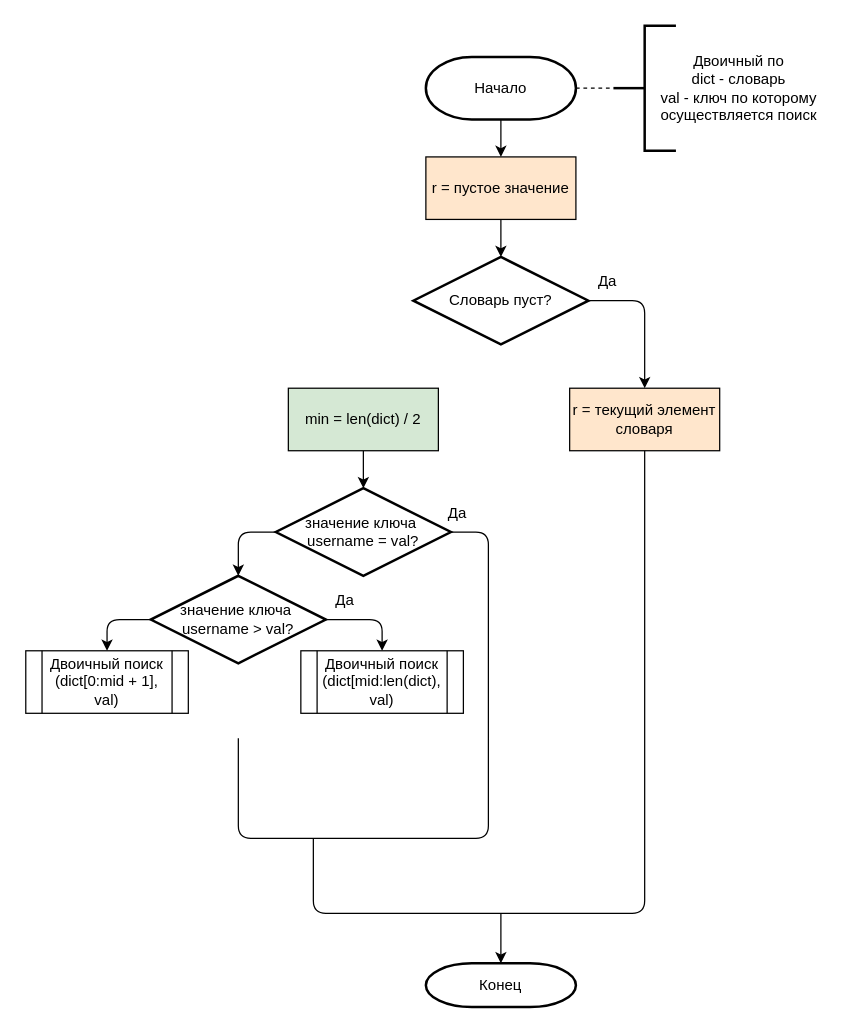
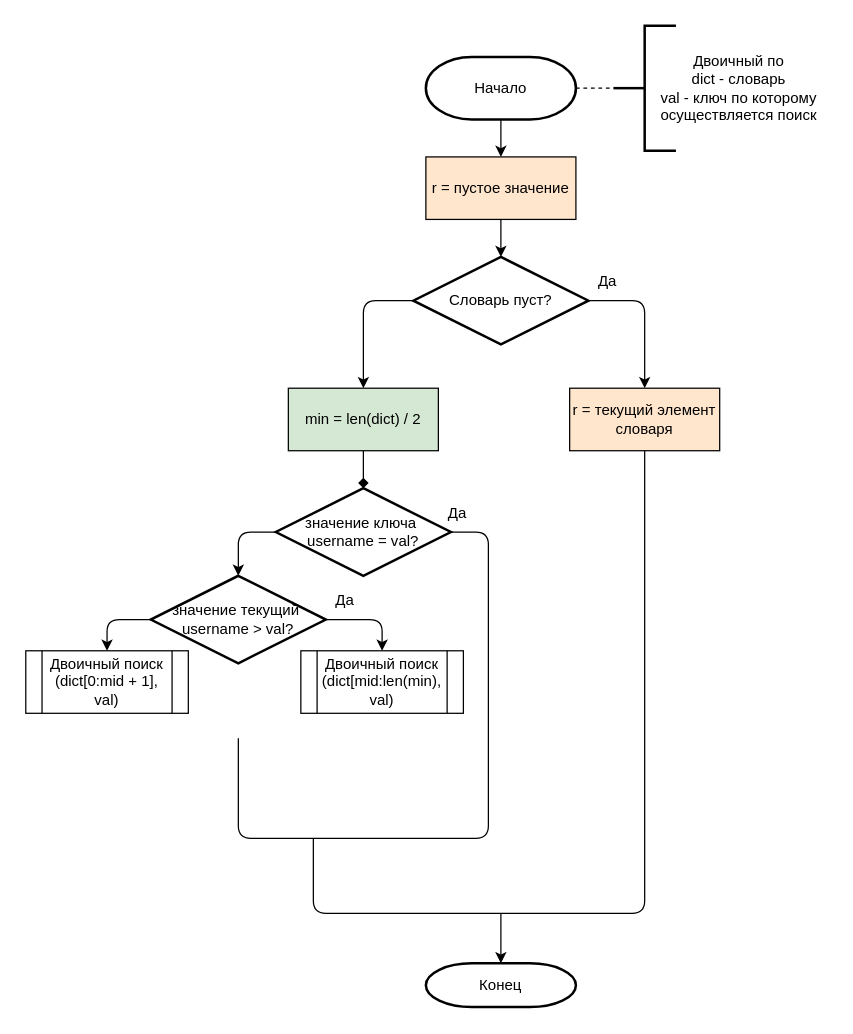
edge "Словарь пуст?" -> "min = len(dict) / 2": added
edge "min = len(dict) / 2" -> "значение ключа username = val?": arrowhead classic -> diamond
node "значение ключа username > val?": label "значение ключа username > val?" -> "значение текущий username > val?"
node "Двоичный поиск (dict[mid:len(dict), val)": label "Двоичный поиск (dict[mid:len(dict), val)" -> "Двоичный поиск (dict[mid:len(min), val)"
